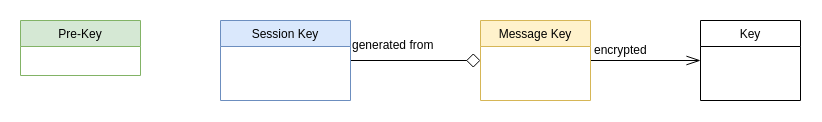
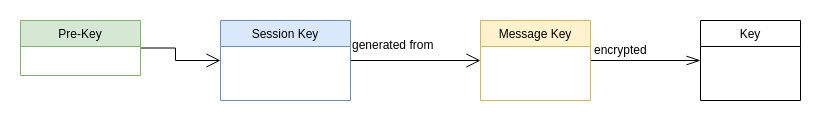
edge "Pre-Key" -> "Session Key": added
edge "Session Key" -> "Message Key": arrowhead diamond -> open
